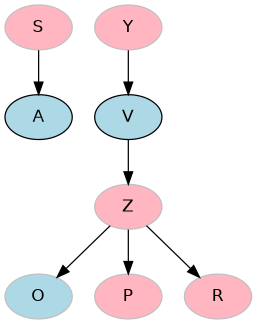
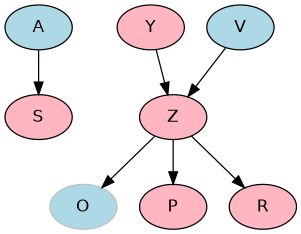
node "S": color grey -> black
node "Y": color grey -> black
edge "S" -> "A": reversed
edge "Y" -> "V": now "Y" -> "Z"
node "Z": color grey -> black
node "P": color grey -> black
node "R": color grey -> black
